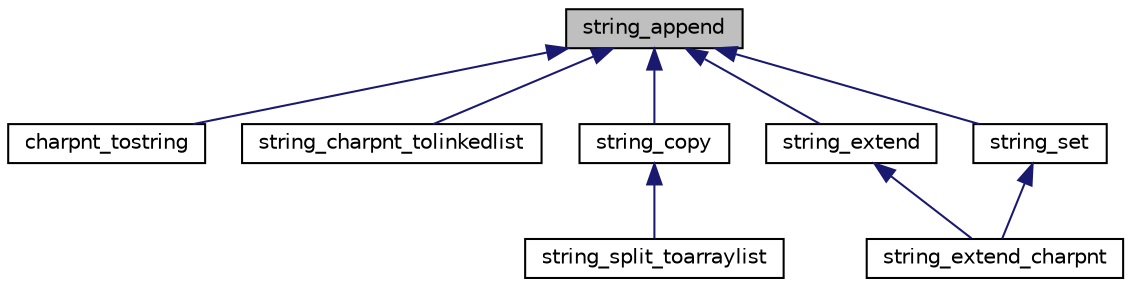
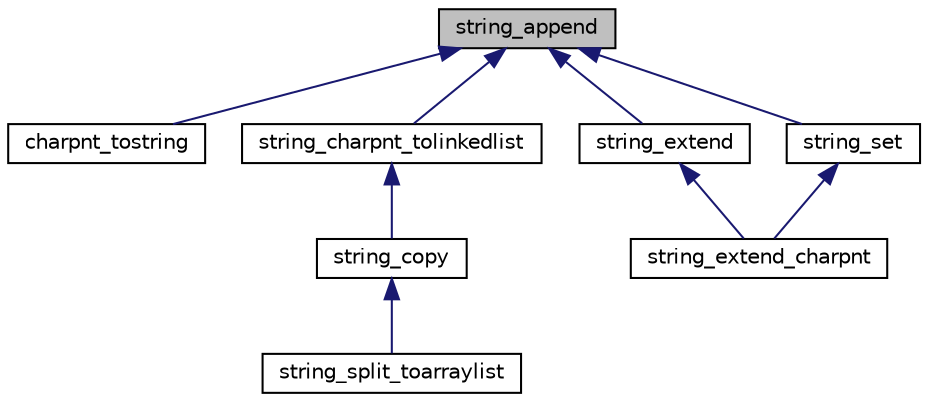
edge "string_copy" -> "string_append": now "string_copy" -> "string_charpnt_tolinkedlist"
